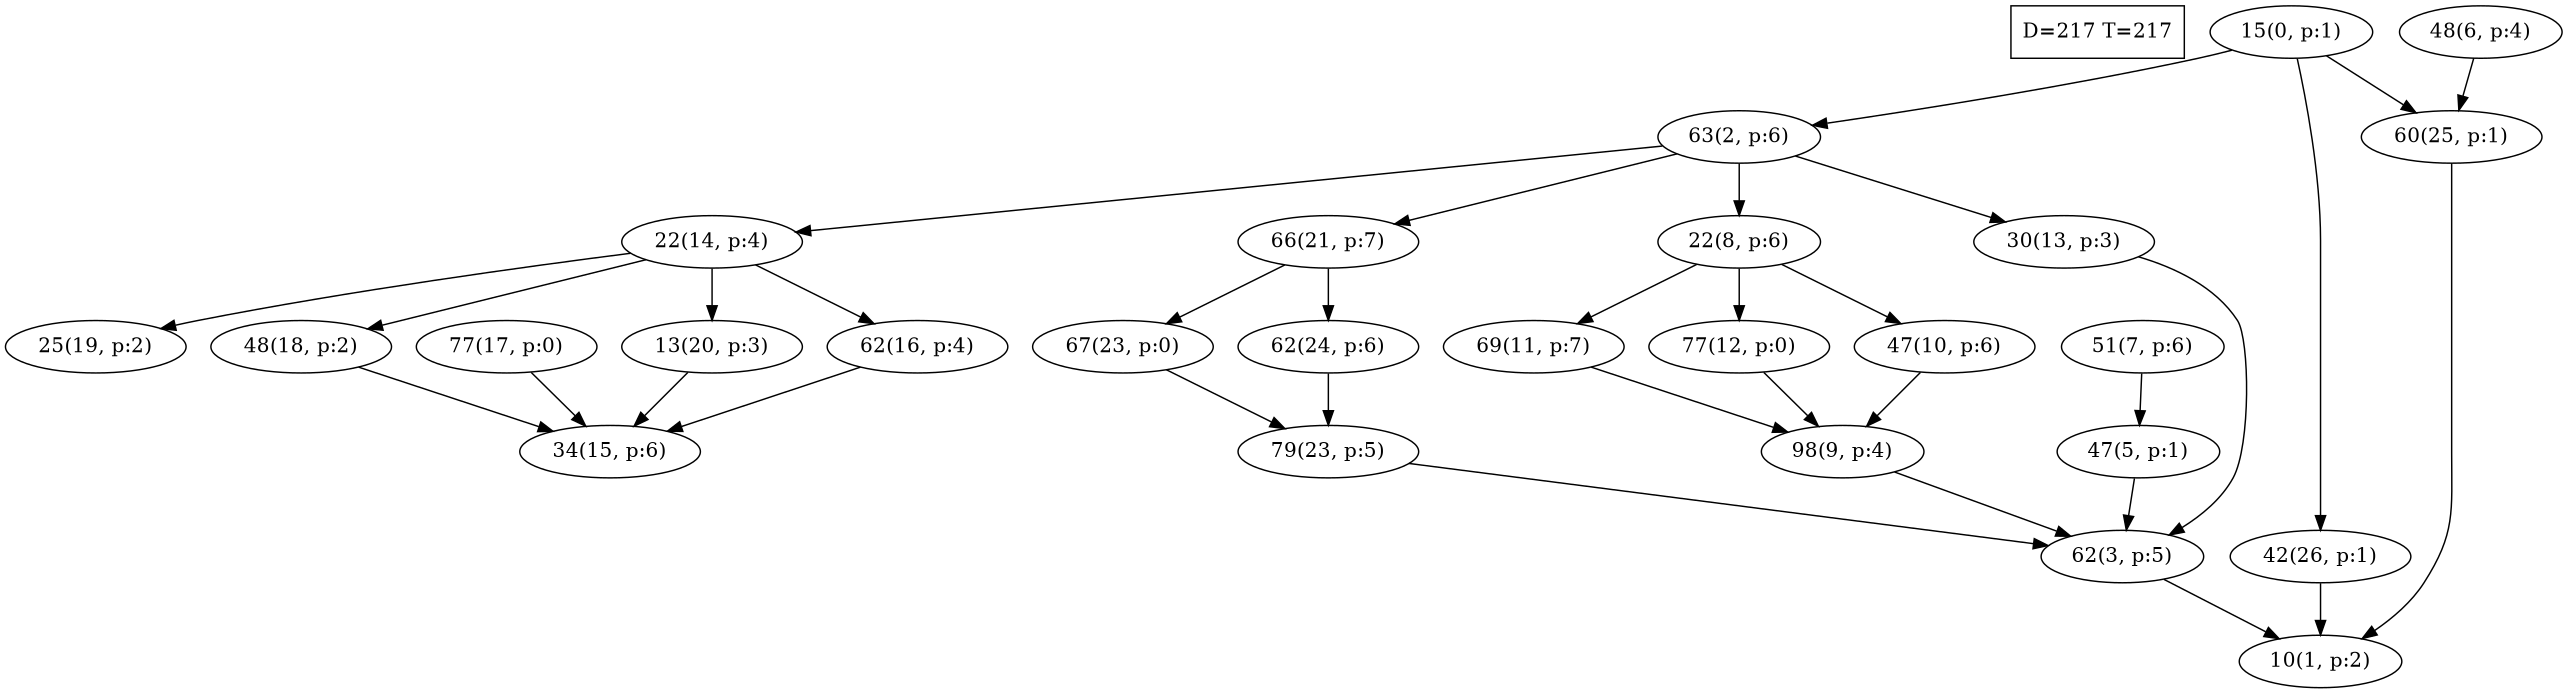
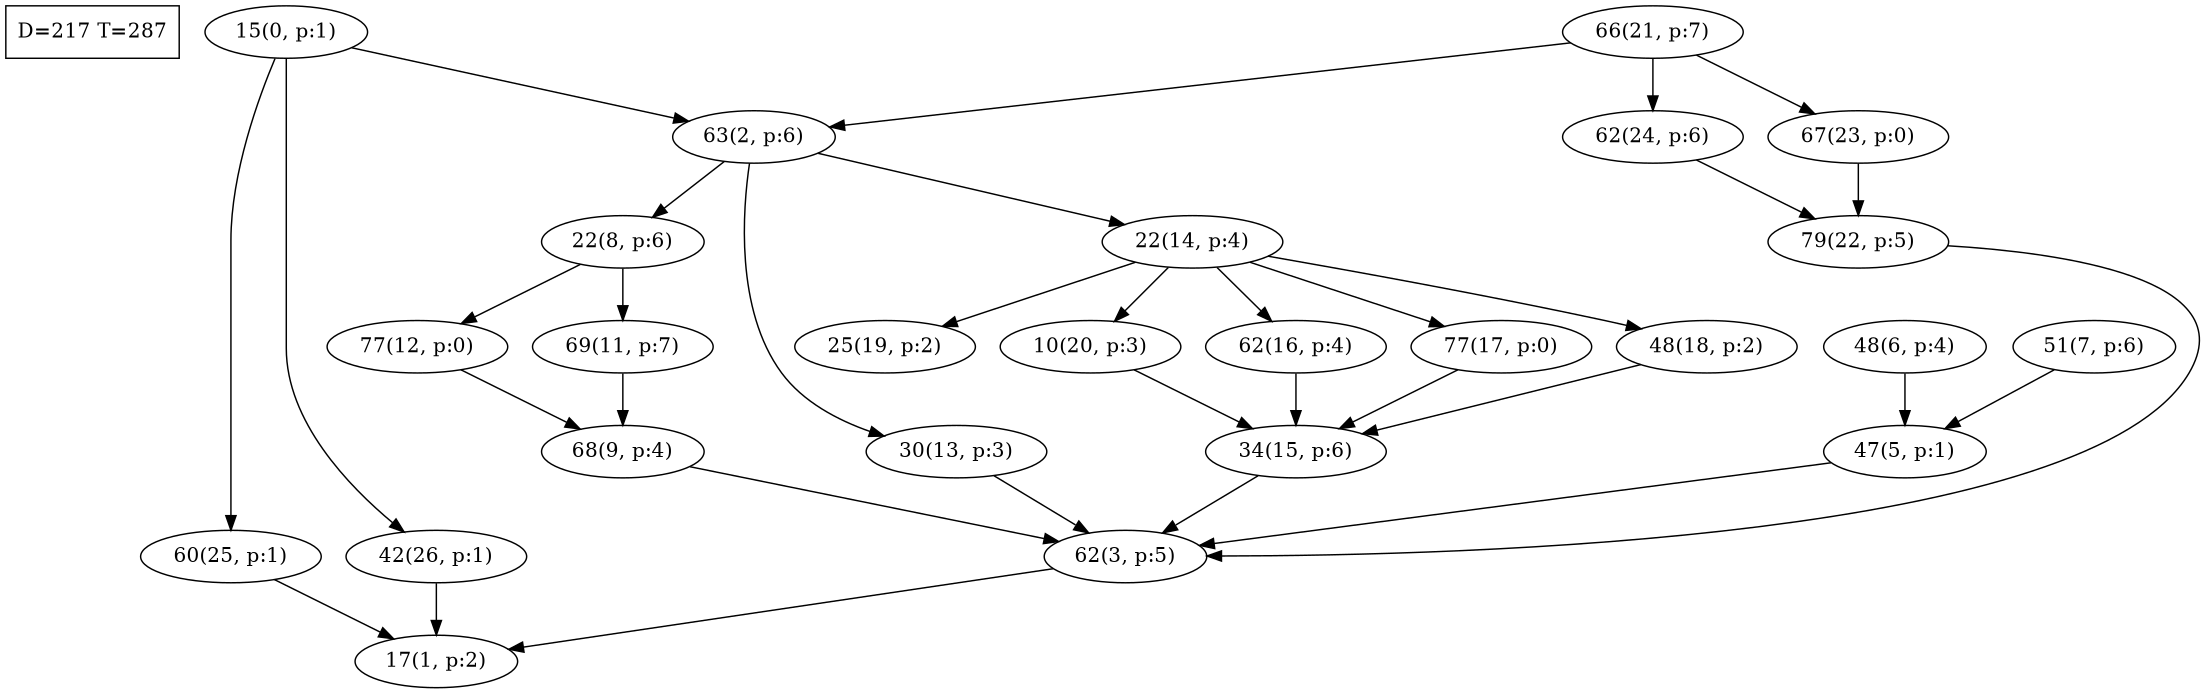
node "D=217 T=217": label "D=217 T=217" -> "D=217 T=287"
edge "48(6, p:4)" -> "60(25, p:1)": now "48(6, p:4)" -> "47(5, p:1)"
edge "63(2, p:6)" -> "66(21, p:7)": reversed
edge "22(14, p:4)" -> "77(17, p:0)": added
node "13(20, p:3)": label "13(20, p:3)" -> "10(20, p:3)"
node "47(10, p:6)": removed
node "79(23, p:5)": label "79(23, p:5)" -> "79(22, p:5)"
node "98(9, p:4)": label "98(9, p:4)" -> "68(9, p:4)"
edge "34(15, p:6)" -> "62(3, p:5)": added
node "10(1, p:2)": label "10(1, p:2)" -> "17(1, p:2)"
